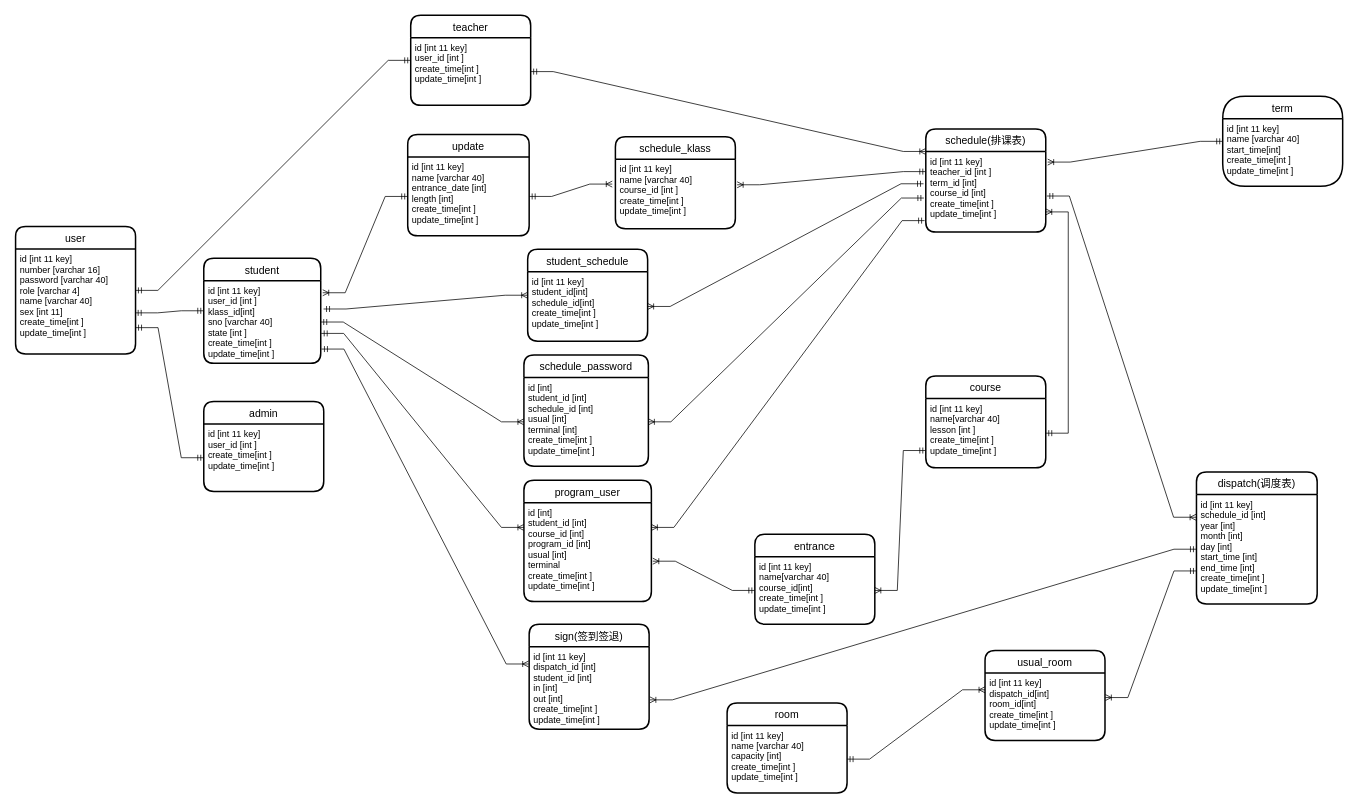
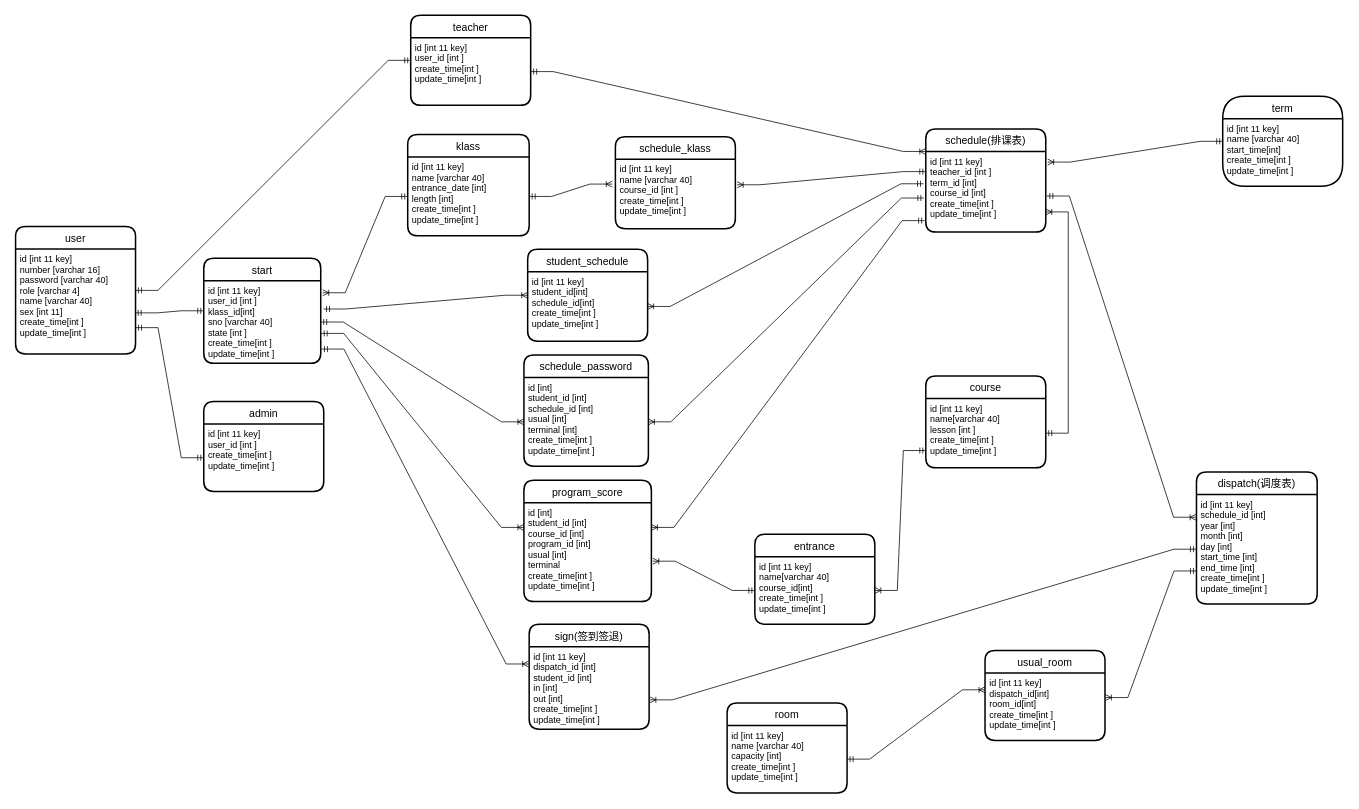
node "update": label "update" -> "klass"
node "student": label "student" -> "start"
node "program_user": label "program_user" -> "program_score"
